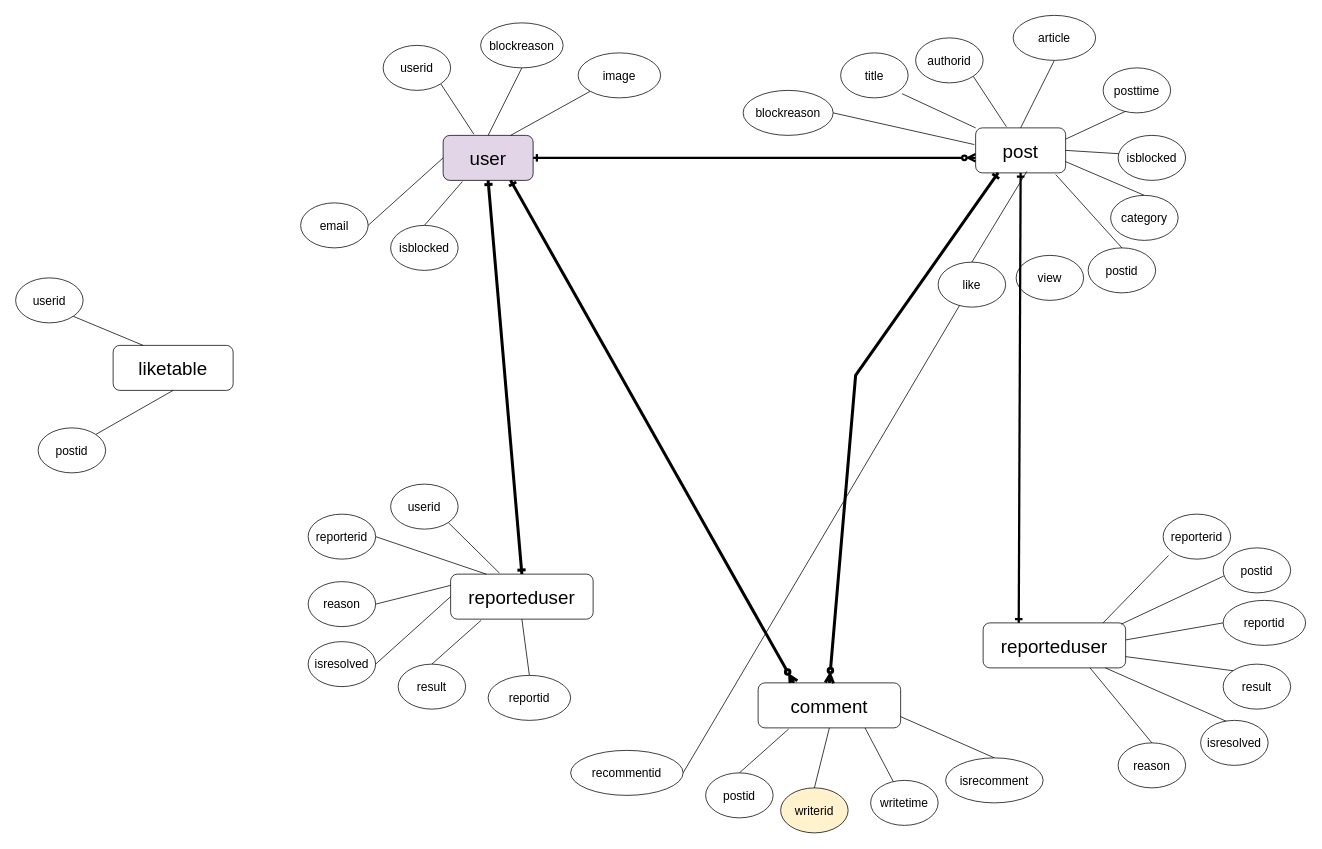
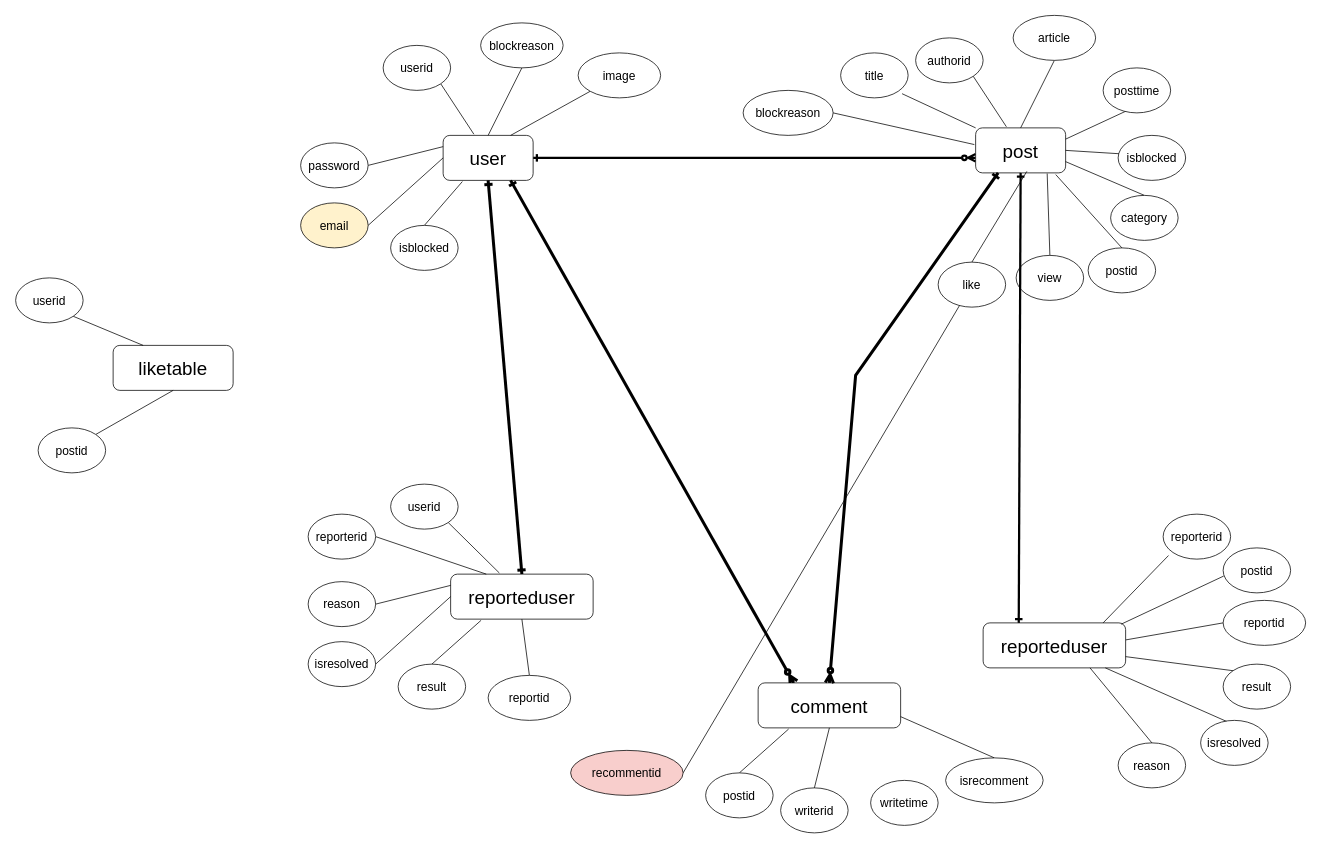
edge "user" -- "password": added
node "user": fillcolor #e1d5e7 -> #ffffff
node "password": added
edge "post" -- "view": added
node "email": fillcolor #ffffff -> #fff2cc
edge "comment" -- "writetime": removed
node "recommentid": fillcolor #ffffff -> #f8cecc
node "writerid": fillcolor #fff2cc -> #ffffff
